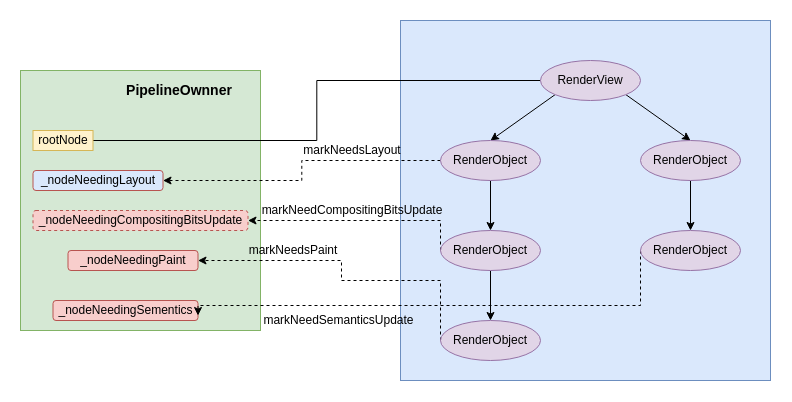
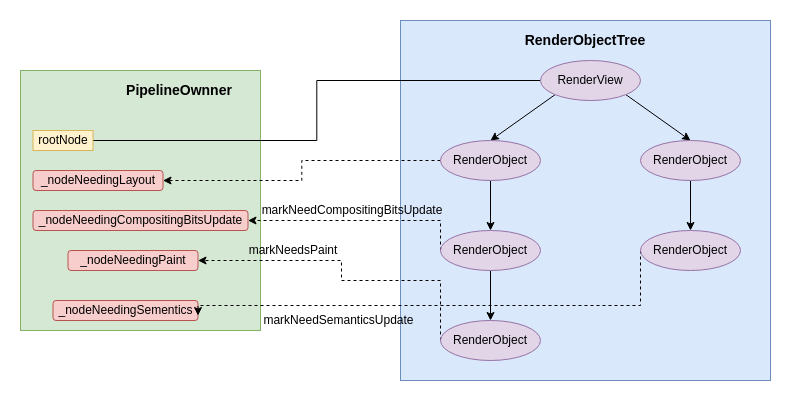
node "RenderObjectTree": added
node "markNeedsLayout": removed
node "_nodeNeedingLayout": fillcolor #dae8fc -> #f8cecc
node "_nodeNeedingCompositingBitsUpdate": style dashed -> solid
